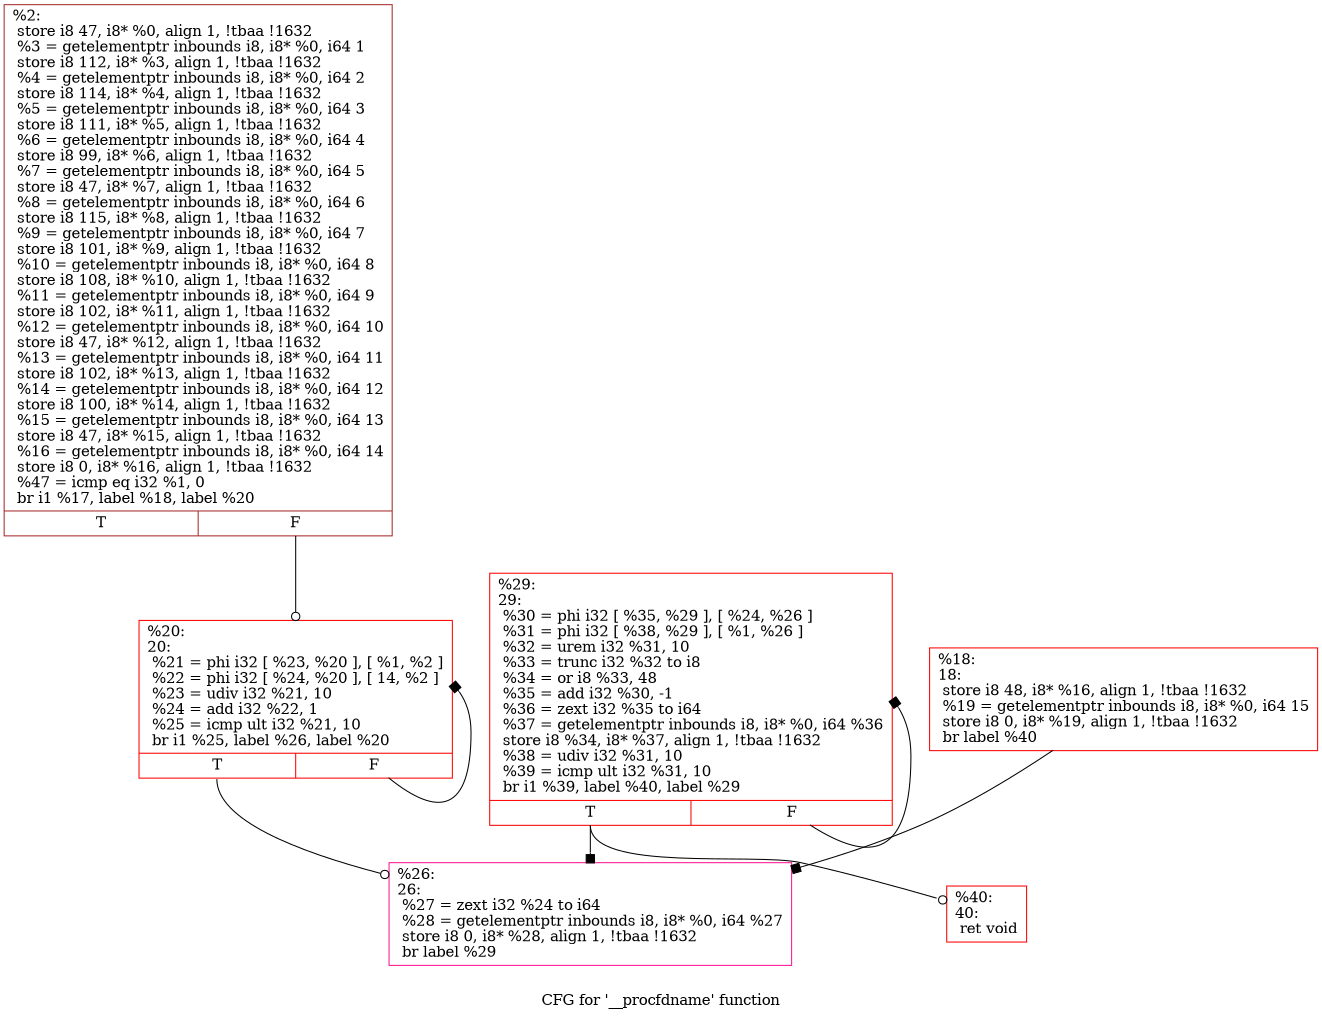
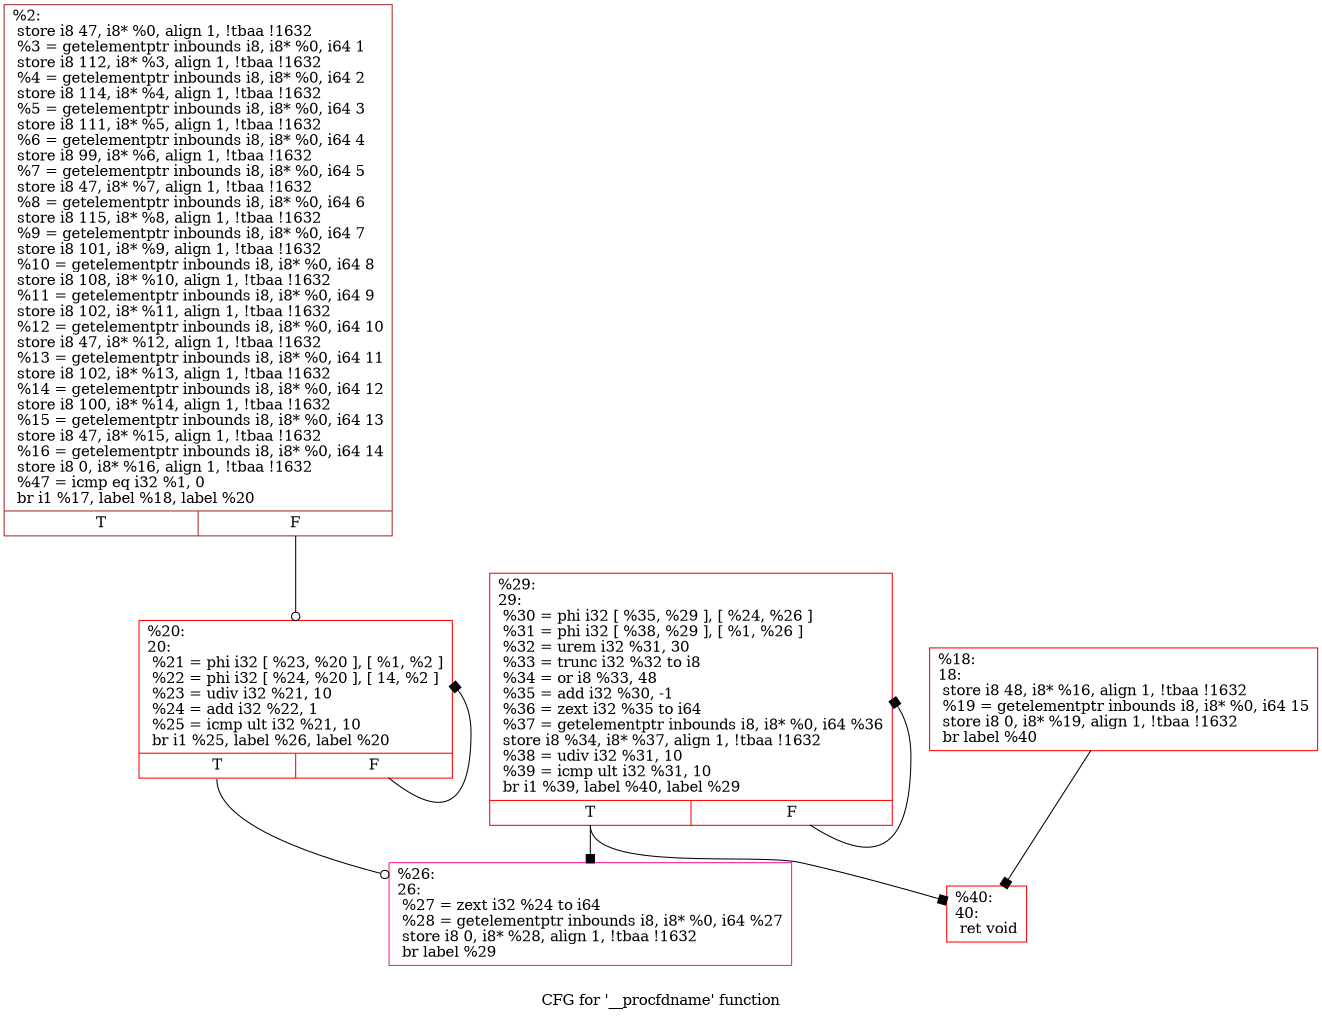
node "%29:": text "%32 = urem i32 %31, 10" -> "%32 = urem i32 %31, 30"
edge "%18:" -> "%26:": now "%18:" -> "%40:"
edge "%29:" -> "%40:": arrowhead odot -> box
